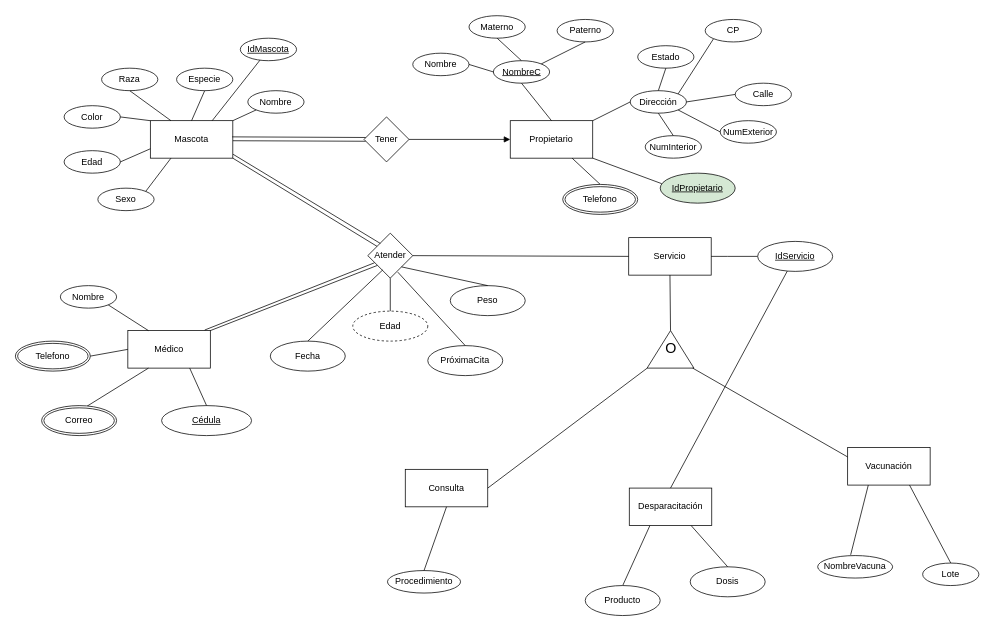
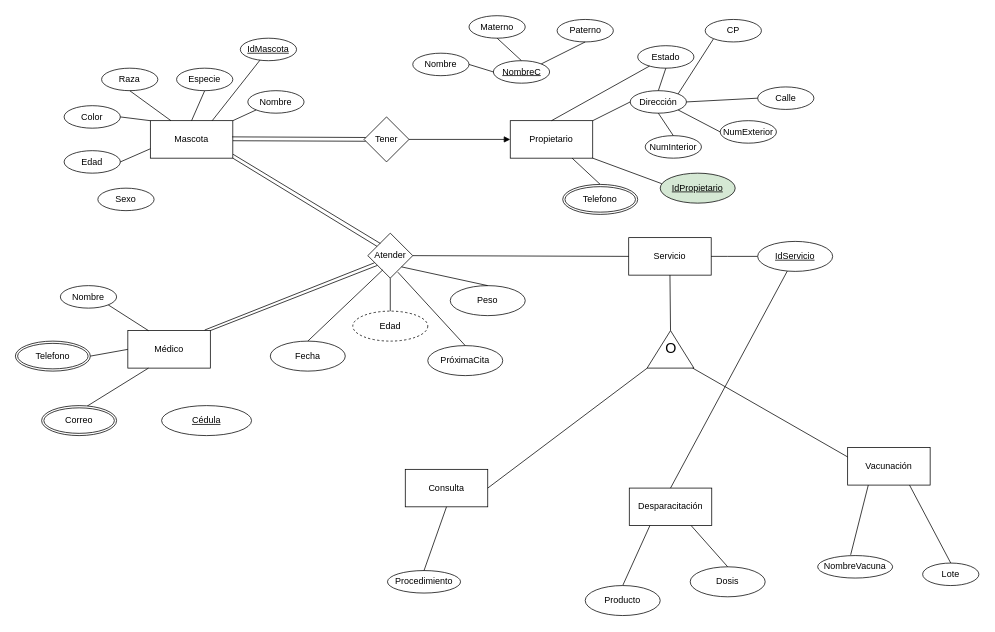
node "Calle": moved (764, 94) -> (786, 98)
edge "NombreC" -- "Propietario": now "Estado" -- "Propietario"
edge "Mascota" -- "Sexo": removed
edge "Médico" -- "Cédula": removed
